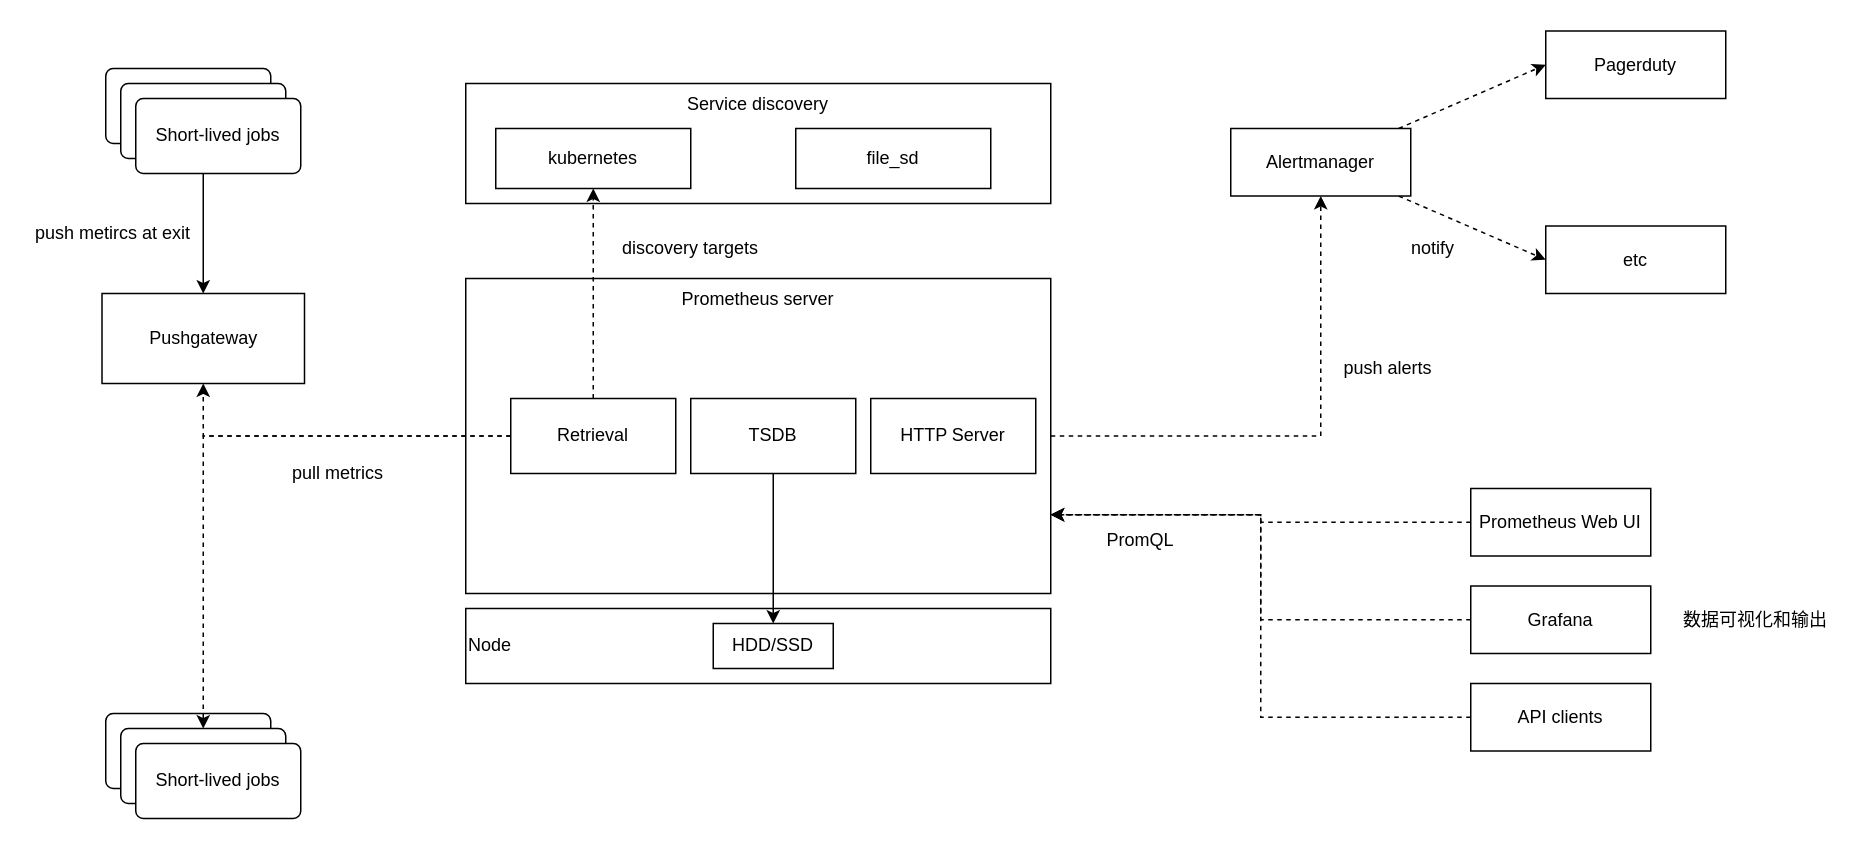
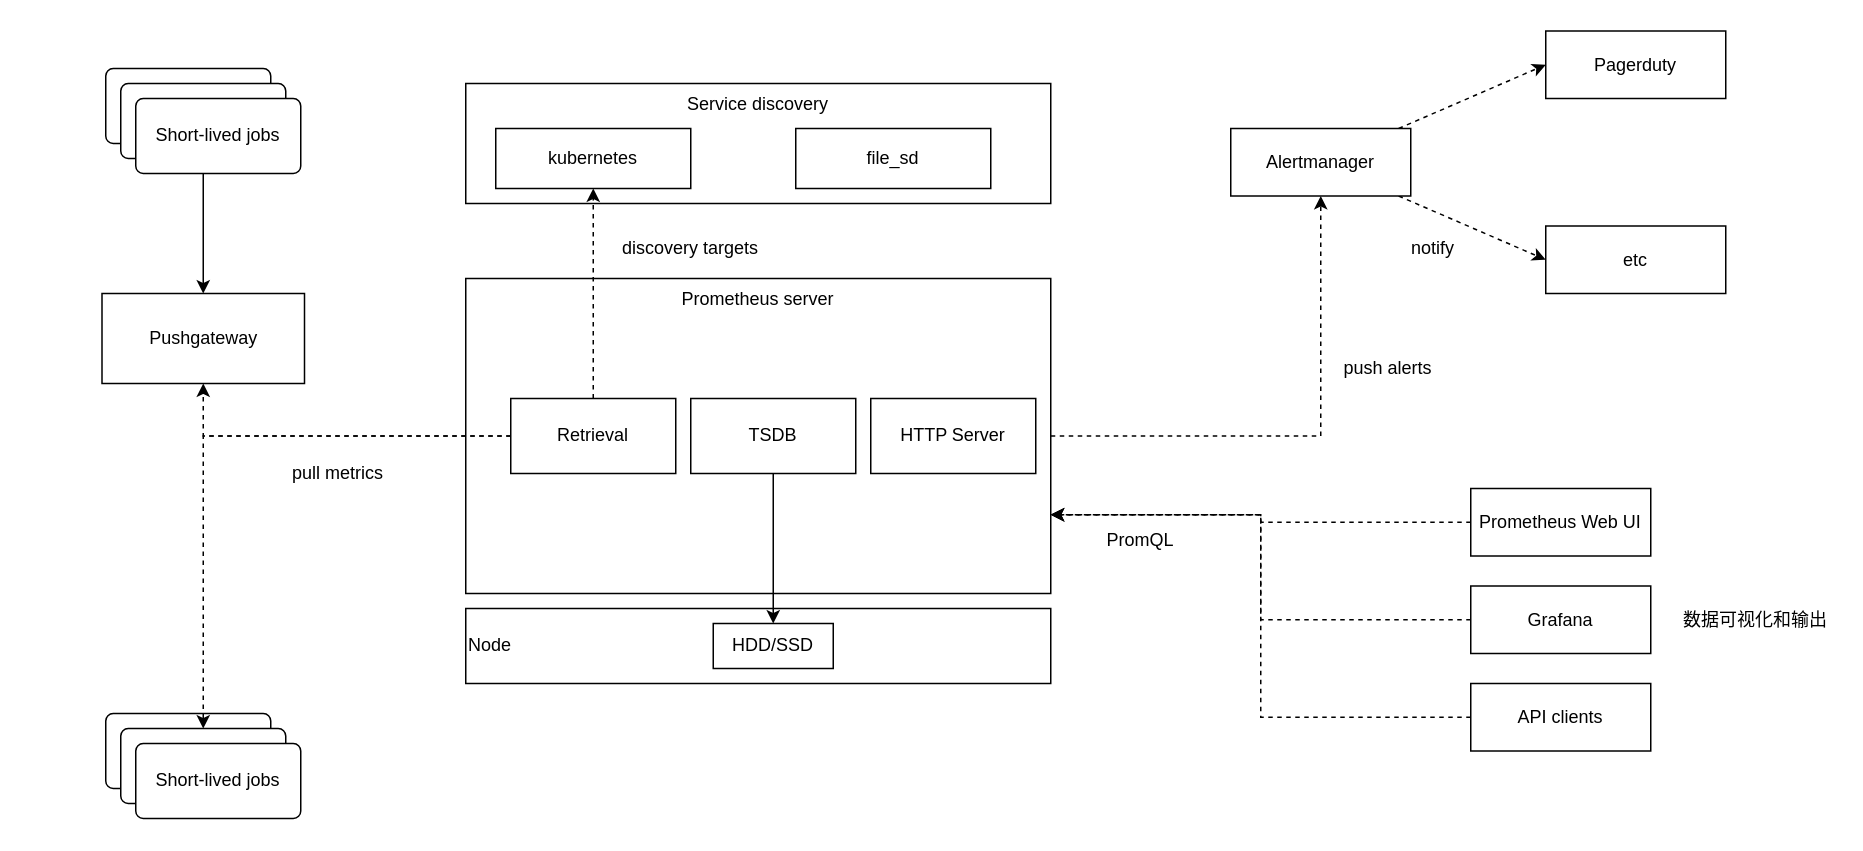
node "push metircs at exit": removed
